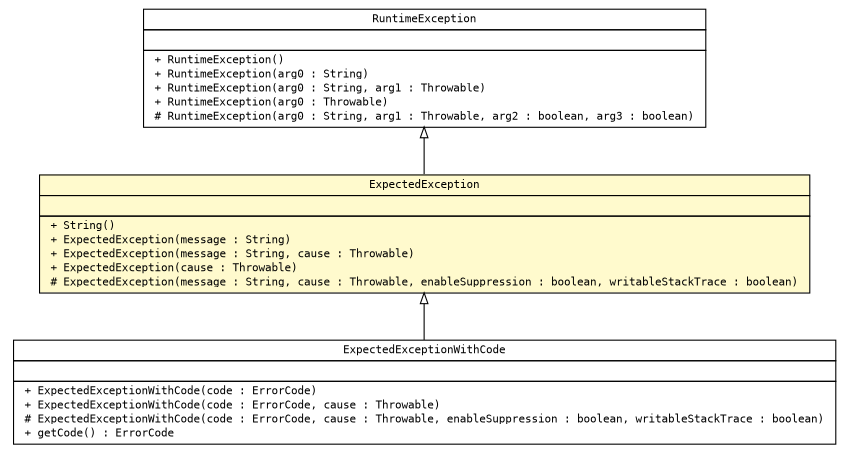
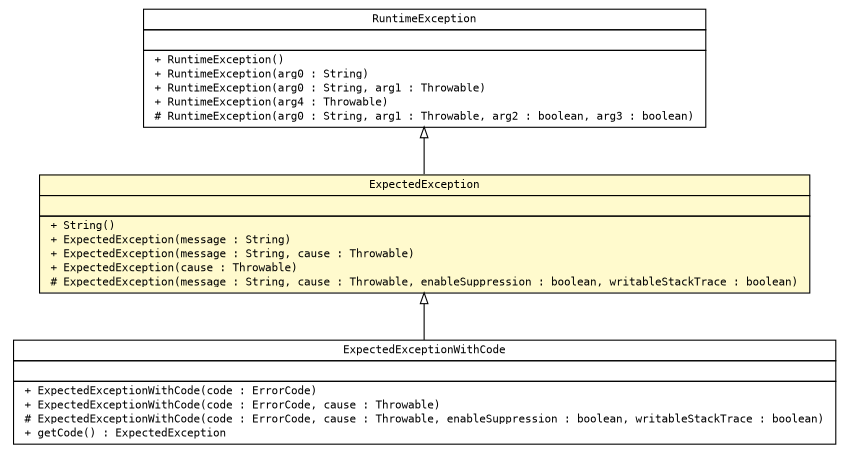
node "RuntimeException": text "+ RuntimeException(arg0 : Throwable)" -> "+ RuntimeException(arg4 : Throwable)"
node "ExpectedExceptionWithCode": text "+ getCode() : ErrorCode" -> "+ getCode() : ExpectedException"
